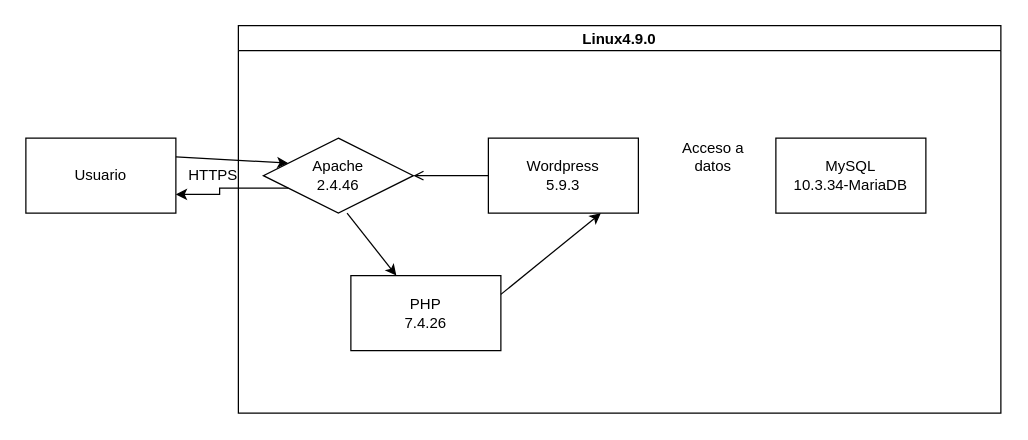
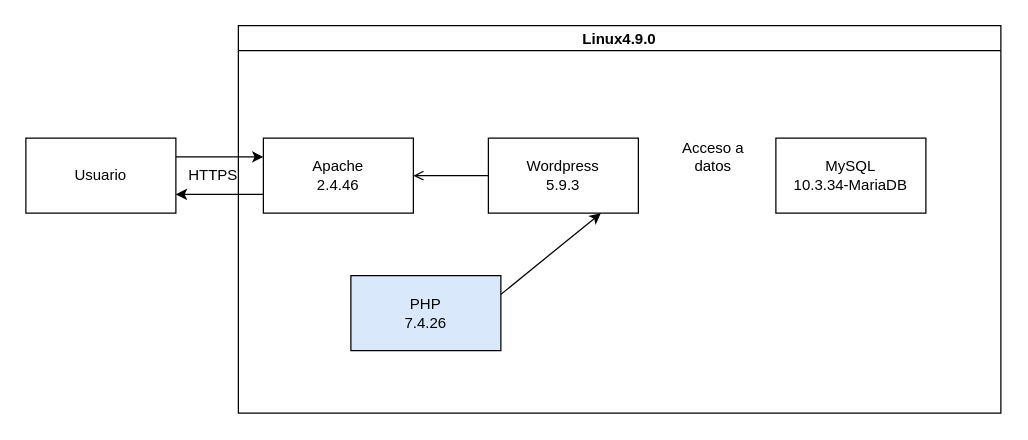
node "Apache 2.4.46": shape diamond -> rectangle
edge "Apache 2.4.46" -> "PHP 7.4.26": removed
node "PHP 7.4.26": fillcolor #ffffff -> #dae8fc
